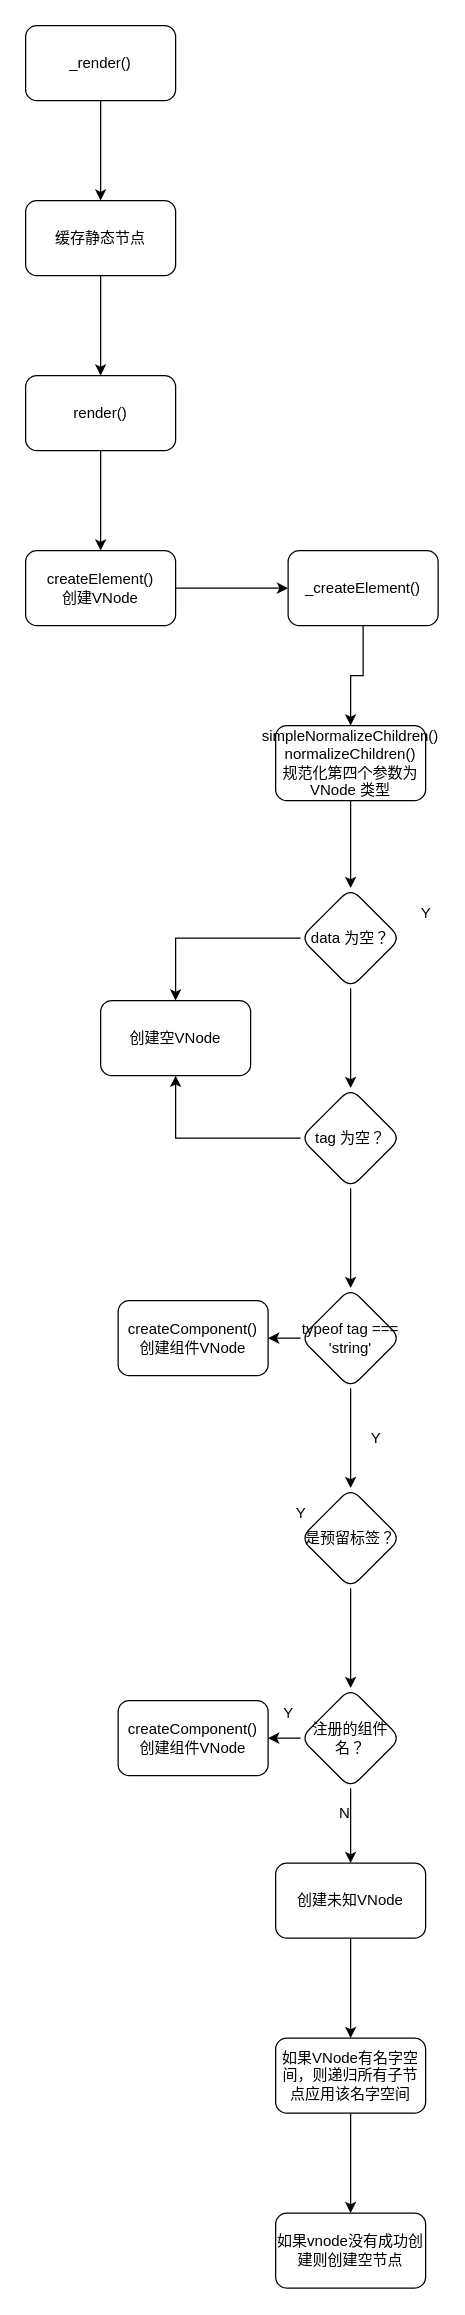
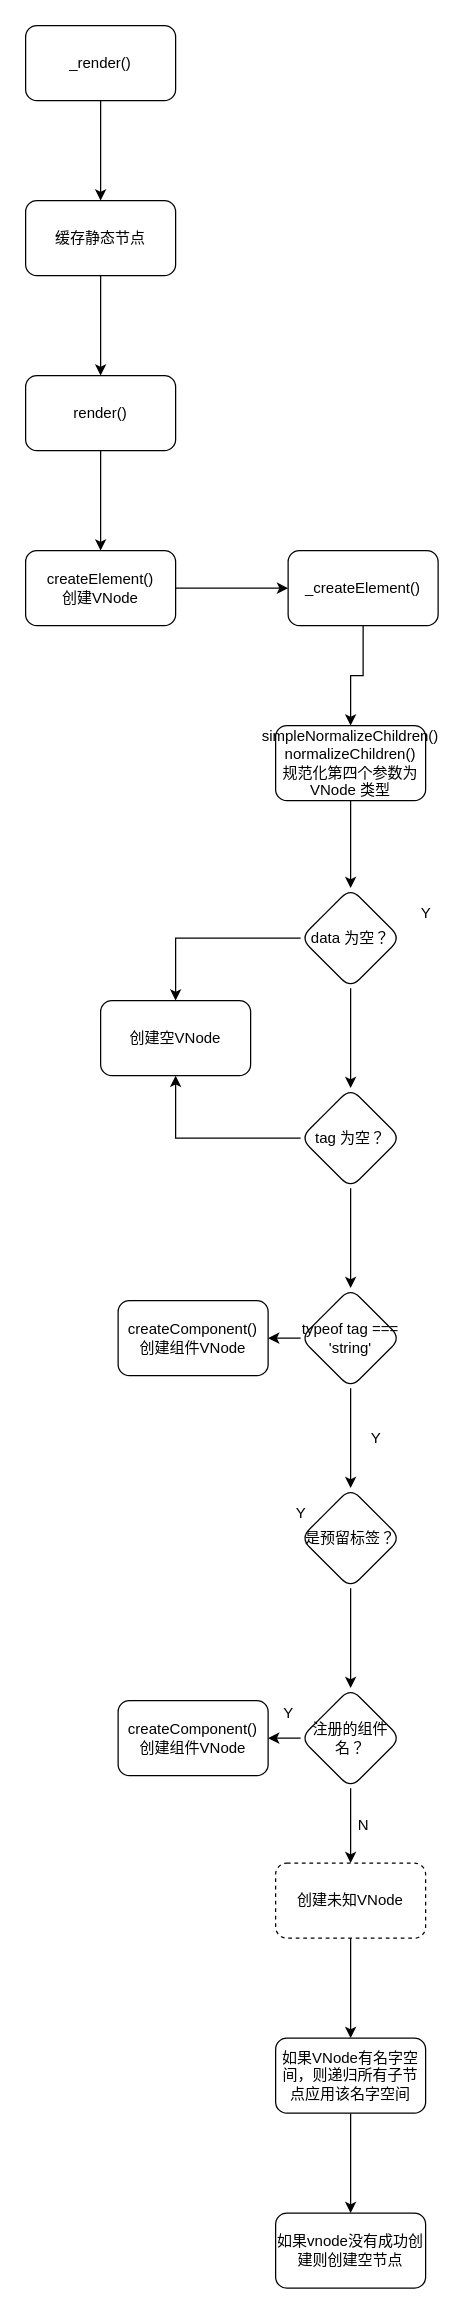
node "N": moved (344, 1813) -> (363, 1826)
node "创建未知VNode": style solid -> dashed
